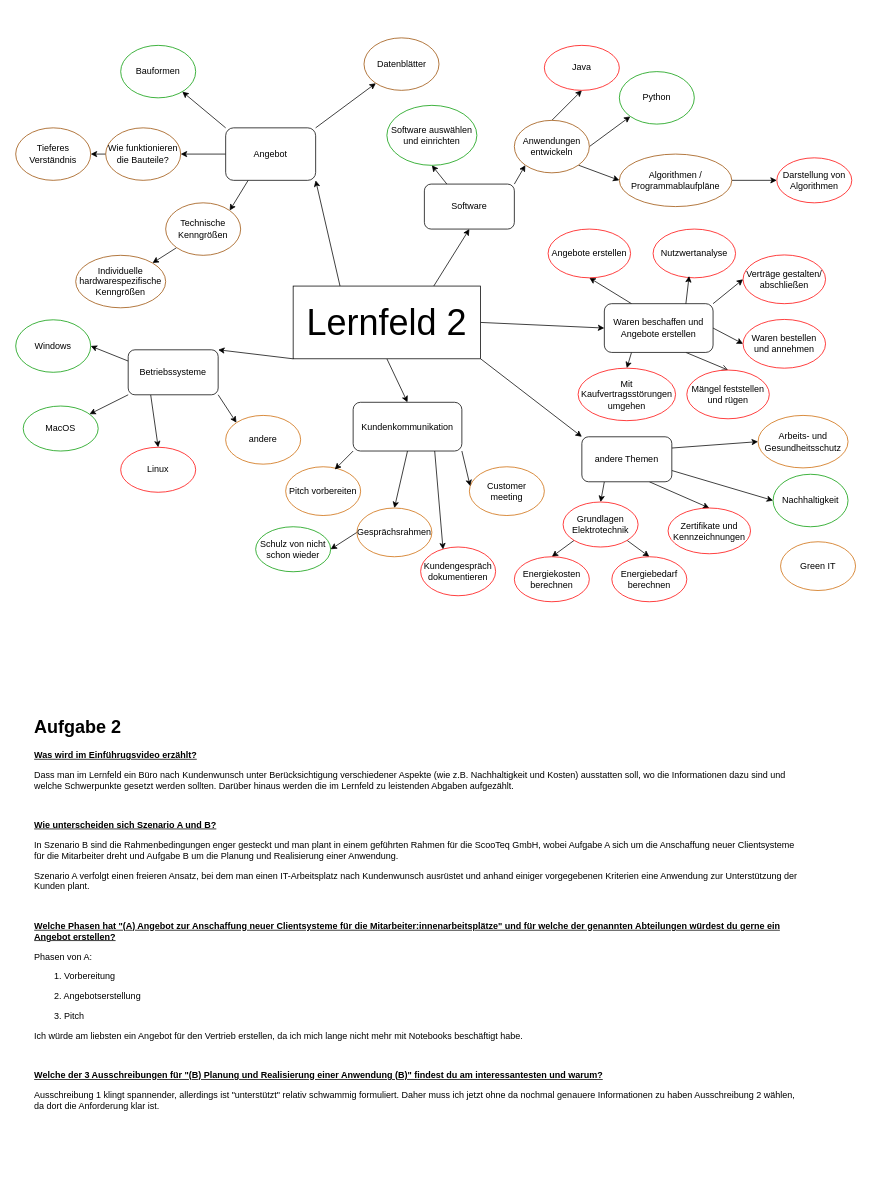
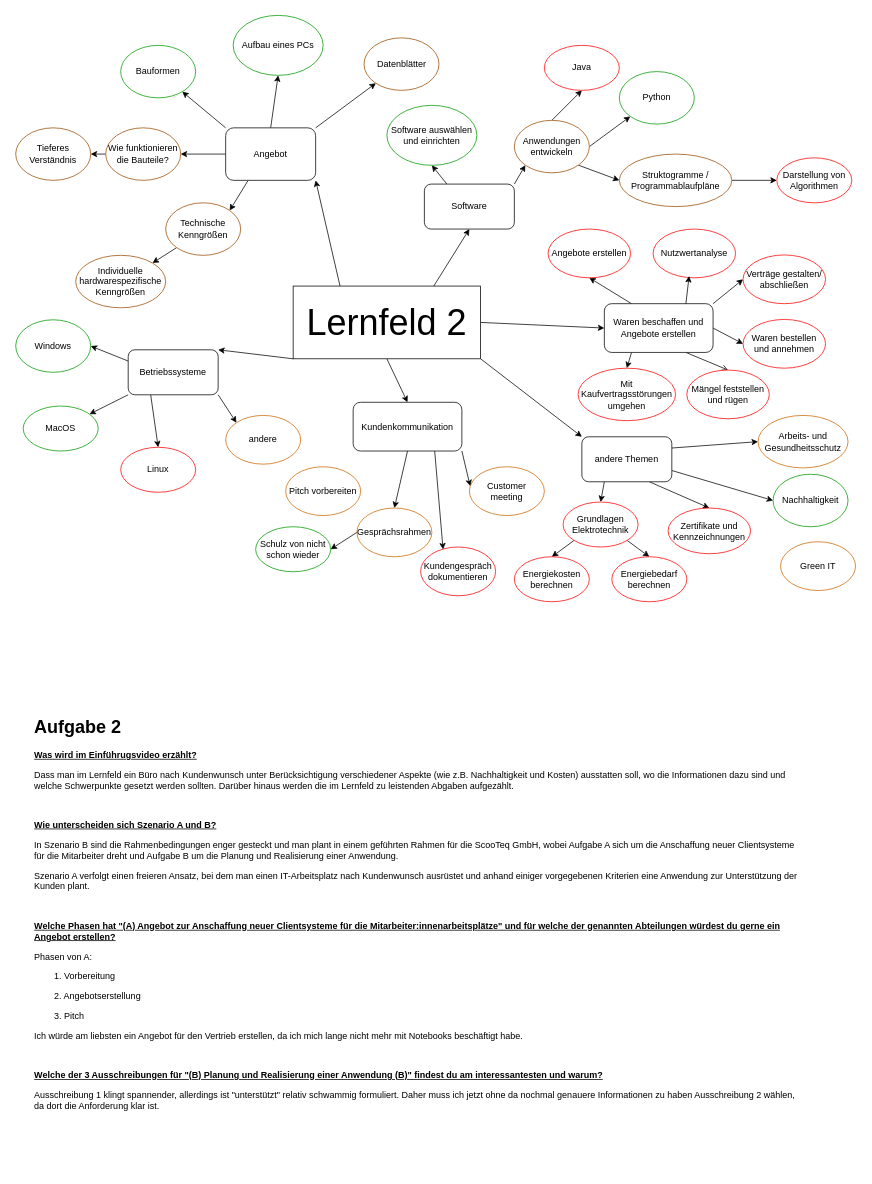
node "Aufbau eines PCs": added
edge "Angebot" -> "Aufbau eines PCs": added
node "Algorithmen / Programmablaufpläne": label "Algorithmen / Programmablaufpläne" -> "Struktogramme / Programmablaufpläne"
edge "Kundenkommunikation" -> "Pitch vorbereiten": removed
